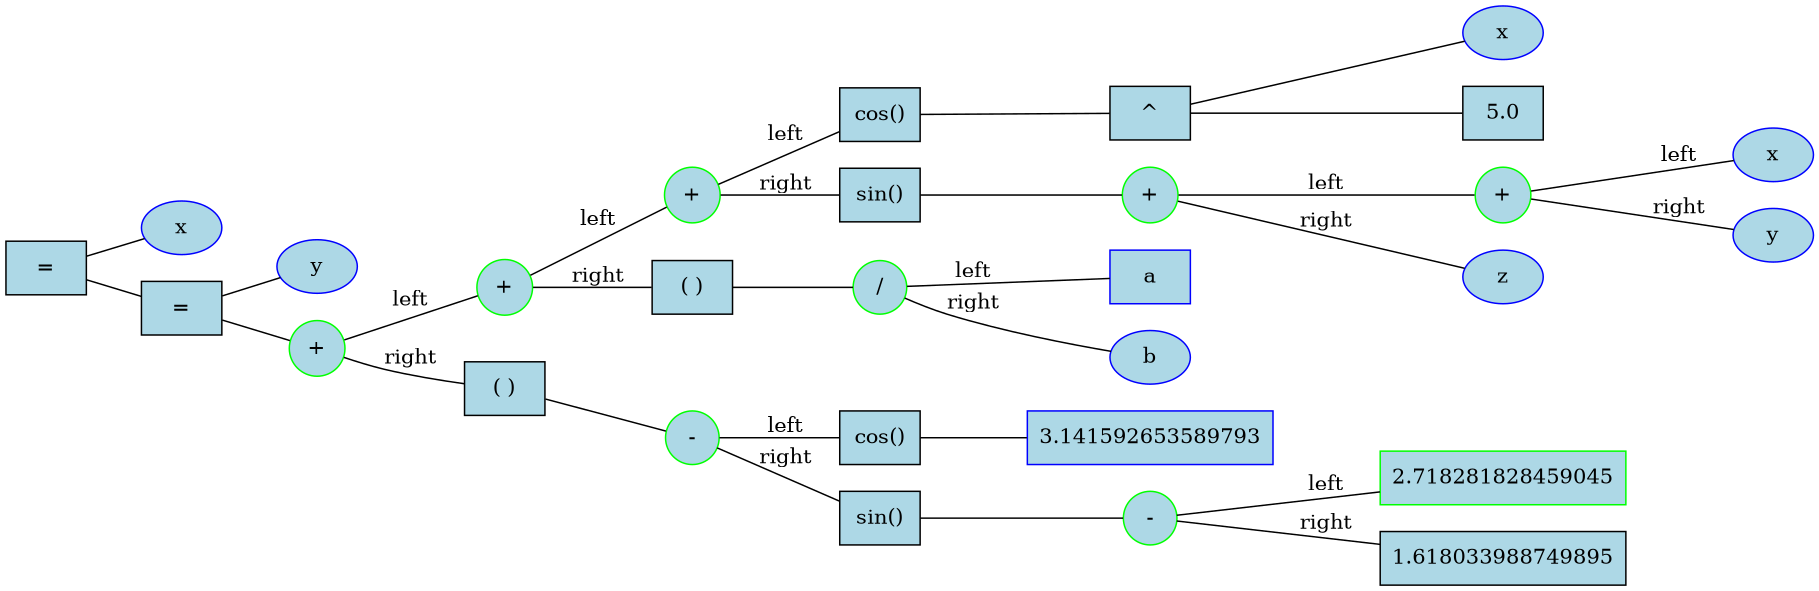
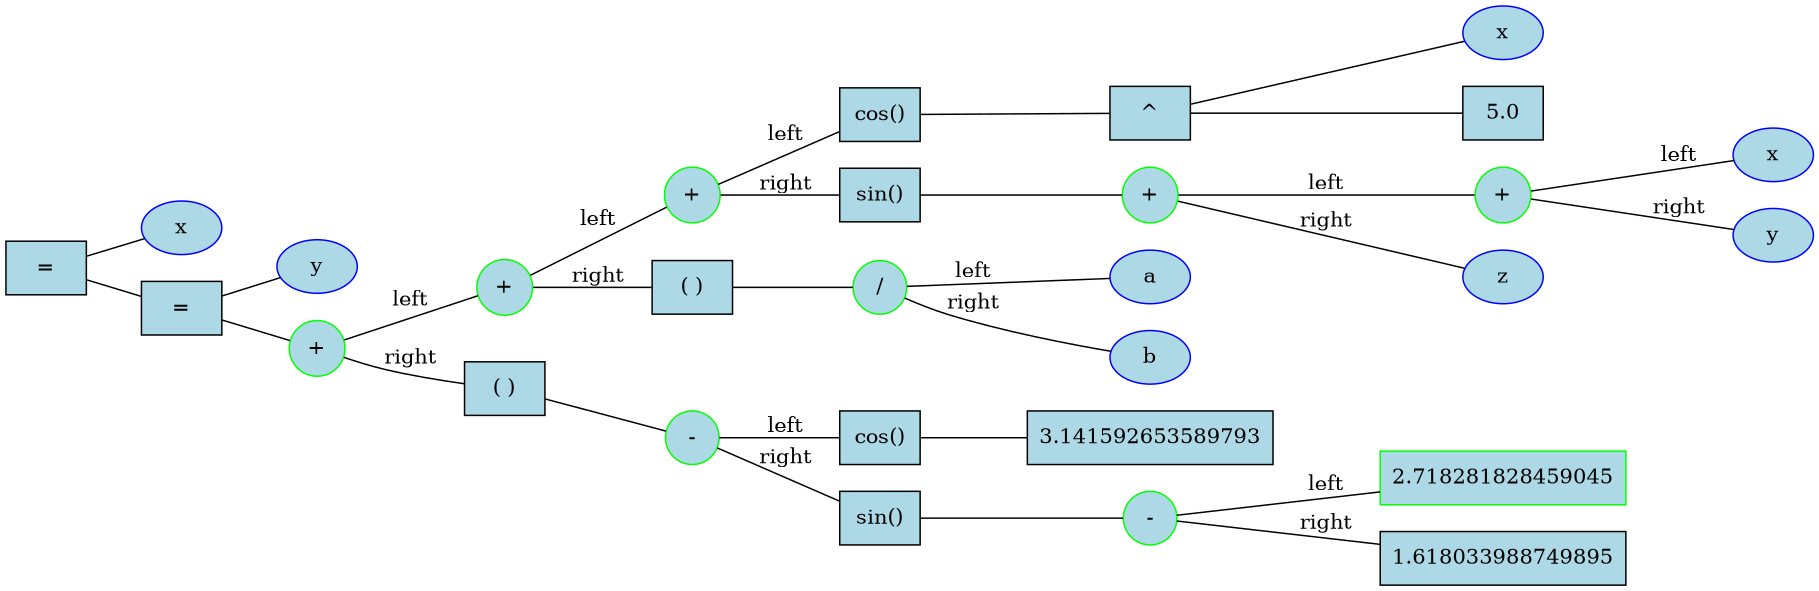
node "a": shape box -> ellipse
node "3.141592653589793": color blue -> black
